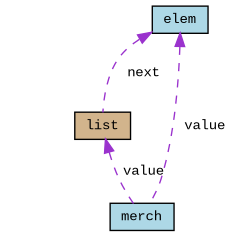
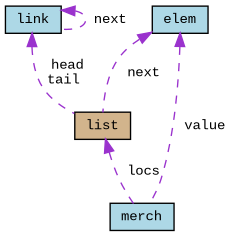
node "link": added
edge "merch" -> "list": label " value" -> " locs"
